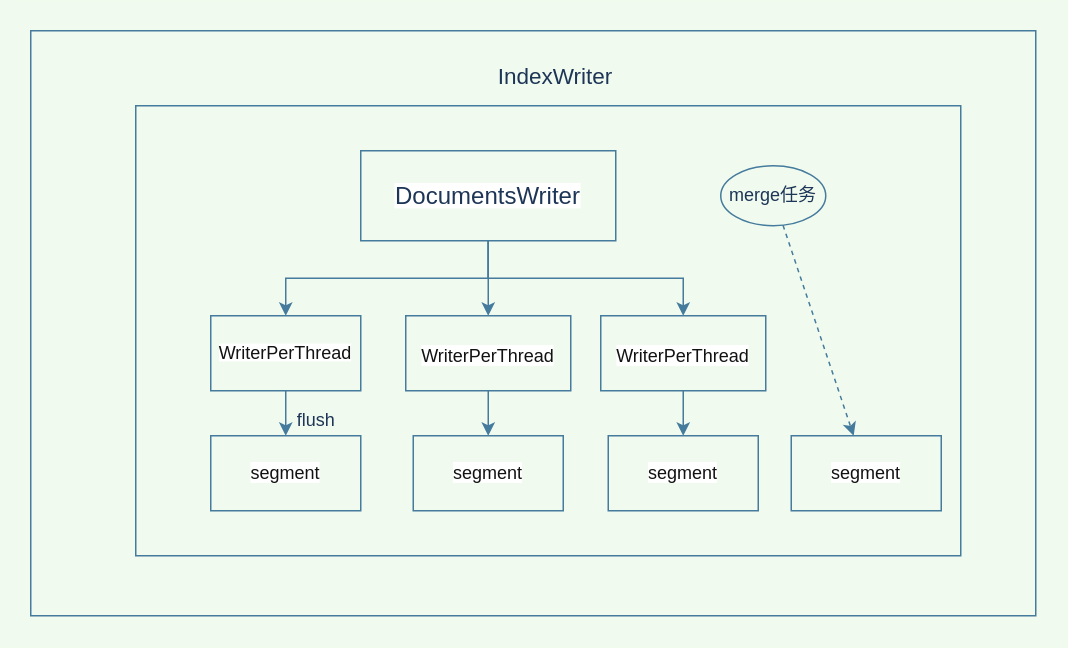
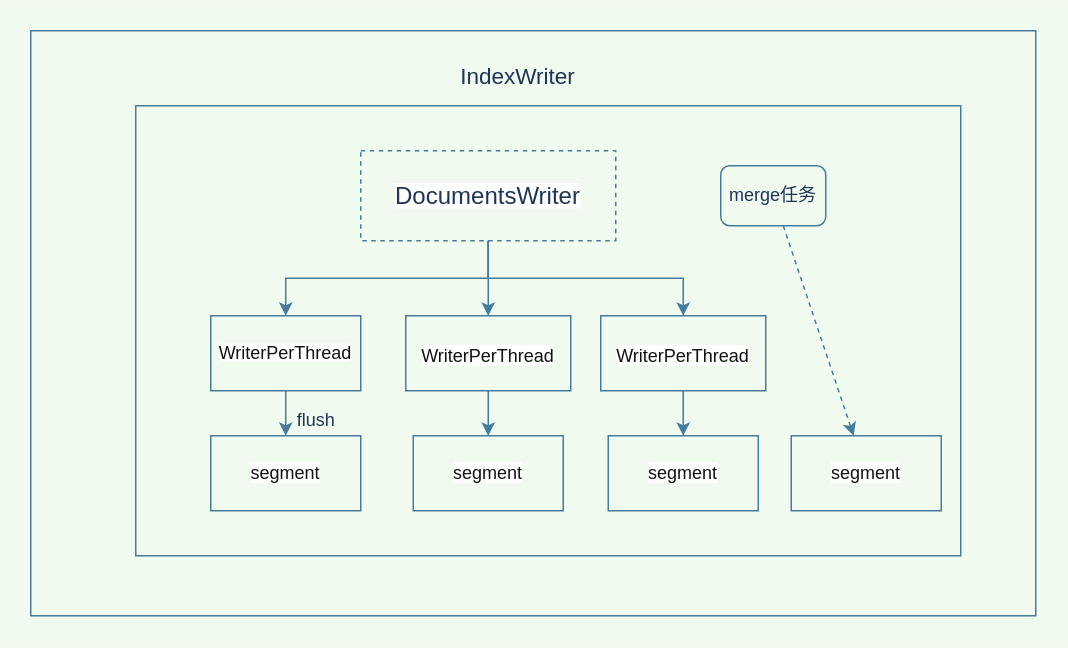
node "IndexWriter": moved (556, 76) -> (518, 76)
node "DocumentsWriter": style solid -> dashed
node "merge任务": shape ellipse -> rounded rectangle
